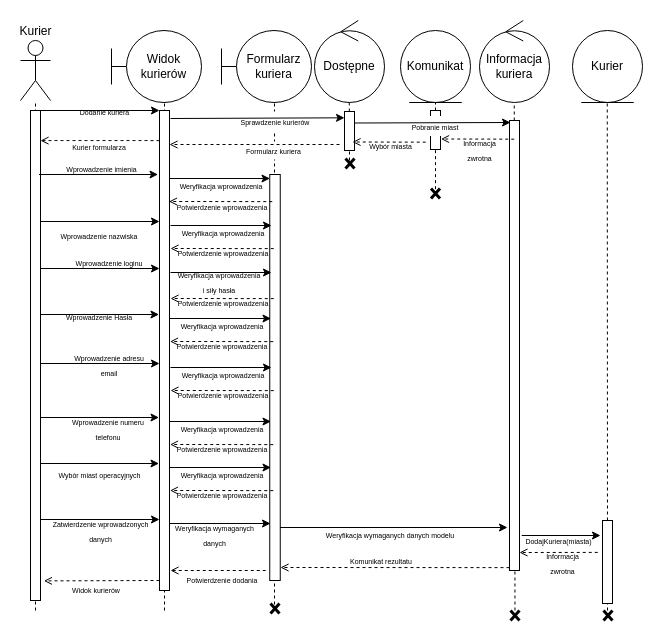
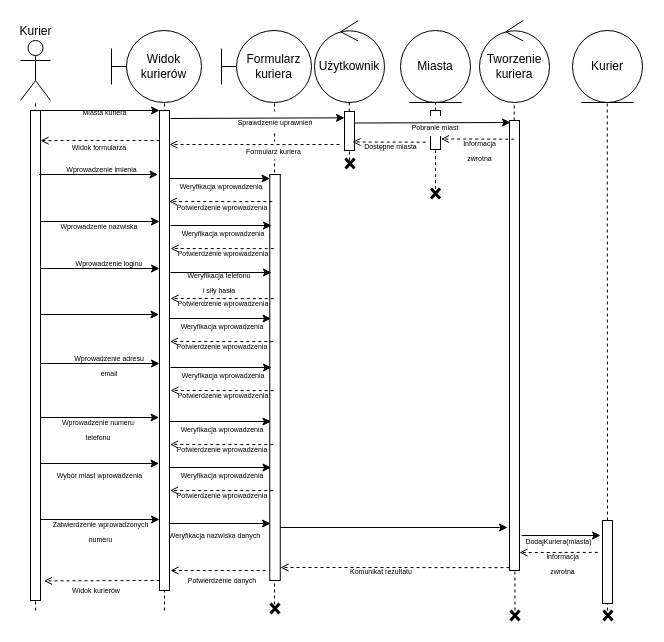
node "Dostępne": label "Dostępne" -> "Użytkownik"
node "Komunikat": label "Komunikat" -> "Miasta"
node "Informacja kuriera": label "Informacja kuriera" -> "Tworzenie kuriera"
node "Dodanie kuriera": label "Dodanie kuriera" -> "Miasta kuriera"
node "Sprawdzenie kurierów": label "Sprawdzenie kurierów" -> "Sprawdzenie uprawnień"
node "Wybór miasta": label "Wybór miasta" -> "Dostępne miasta"
node "Kurier formularza": label "Kurier formularza" -> "Widok formularza"
node "Wprowadzenie nazwiska": moved (100, 236) -> (100, 226)
node "Weryfikacja wprowadzenia i siły hasła": label "Weryfikacja wprowadzenia i siły hasła" -> "Weryfikacja telefonu i siły hasła"
node "Wprowadzenie Hasła": removed
node "Wprowadzenie numeru telefonu": moved (109, 429) -> (99, 429)
node "Wybór miast operacyjnych": label "Wybór miast operacyjnych" -> "Wybór miast wprowadzenia"
node "Zatwierdzenie wprowadzonych danych": label "Zatwierdzenie wprowadzonych danych" -> "Zatwierdzenie wprowadzonych numeru"
node "Weryfikacja wymaganych danych": label "Weryfikacja wymaganych danych" -> "Weryfikacja nazwiska danych"
node "Weryfikacja wymaganych danych modelu": removed
node "Komunikat rezultatu": moved (382, 561) -> (382, 571)
node "Potwierdzenie dodania": label "Potwierdzenie dodania" -> "Potwierdzenie danych"
